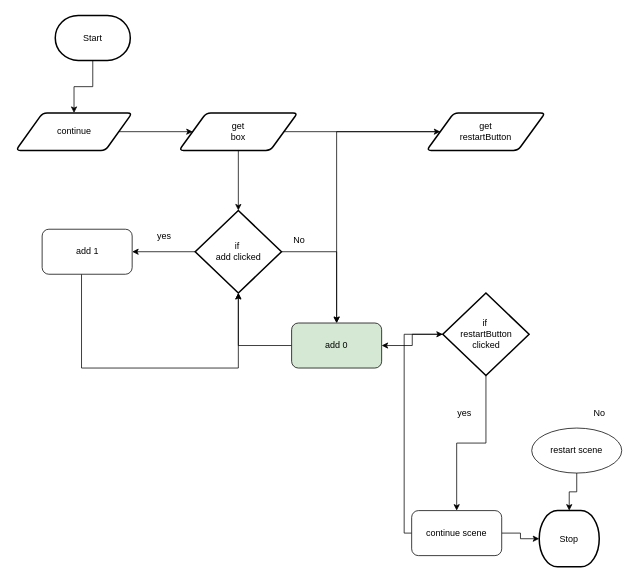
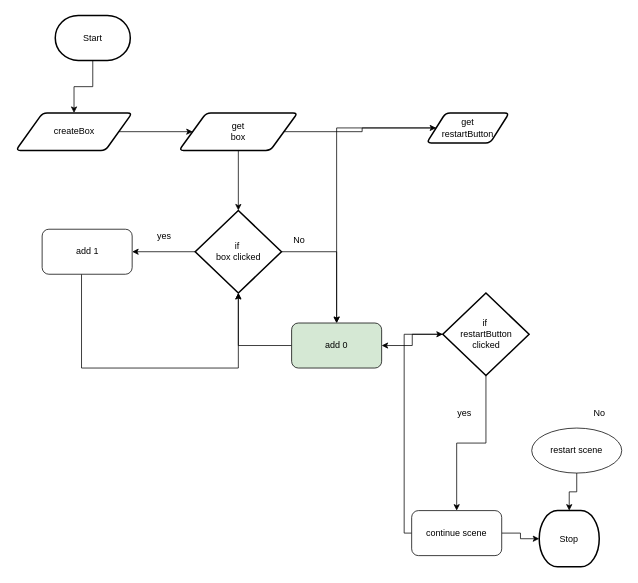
node "continue": label "continue" -> "createBox"
node "get restartButton": size 119x38 -> 83x30
node "if add clicked": label "if add clicked" -> "if box clicked"
